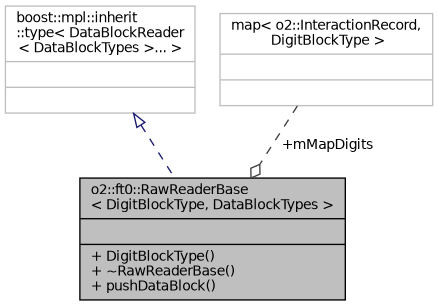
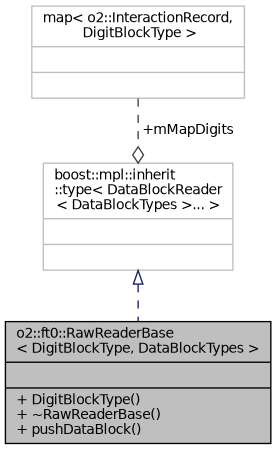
edge "map< o2::InteractionRecord," -> "o2::ft0::RawReaderBase": now "map< o2::InteractionRecord," -> "boost::mpl::inherit"
